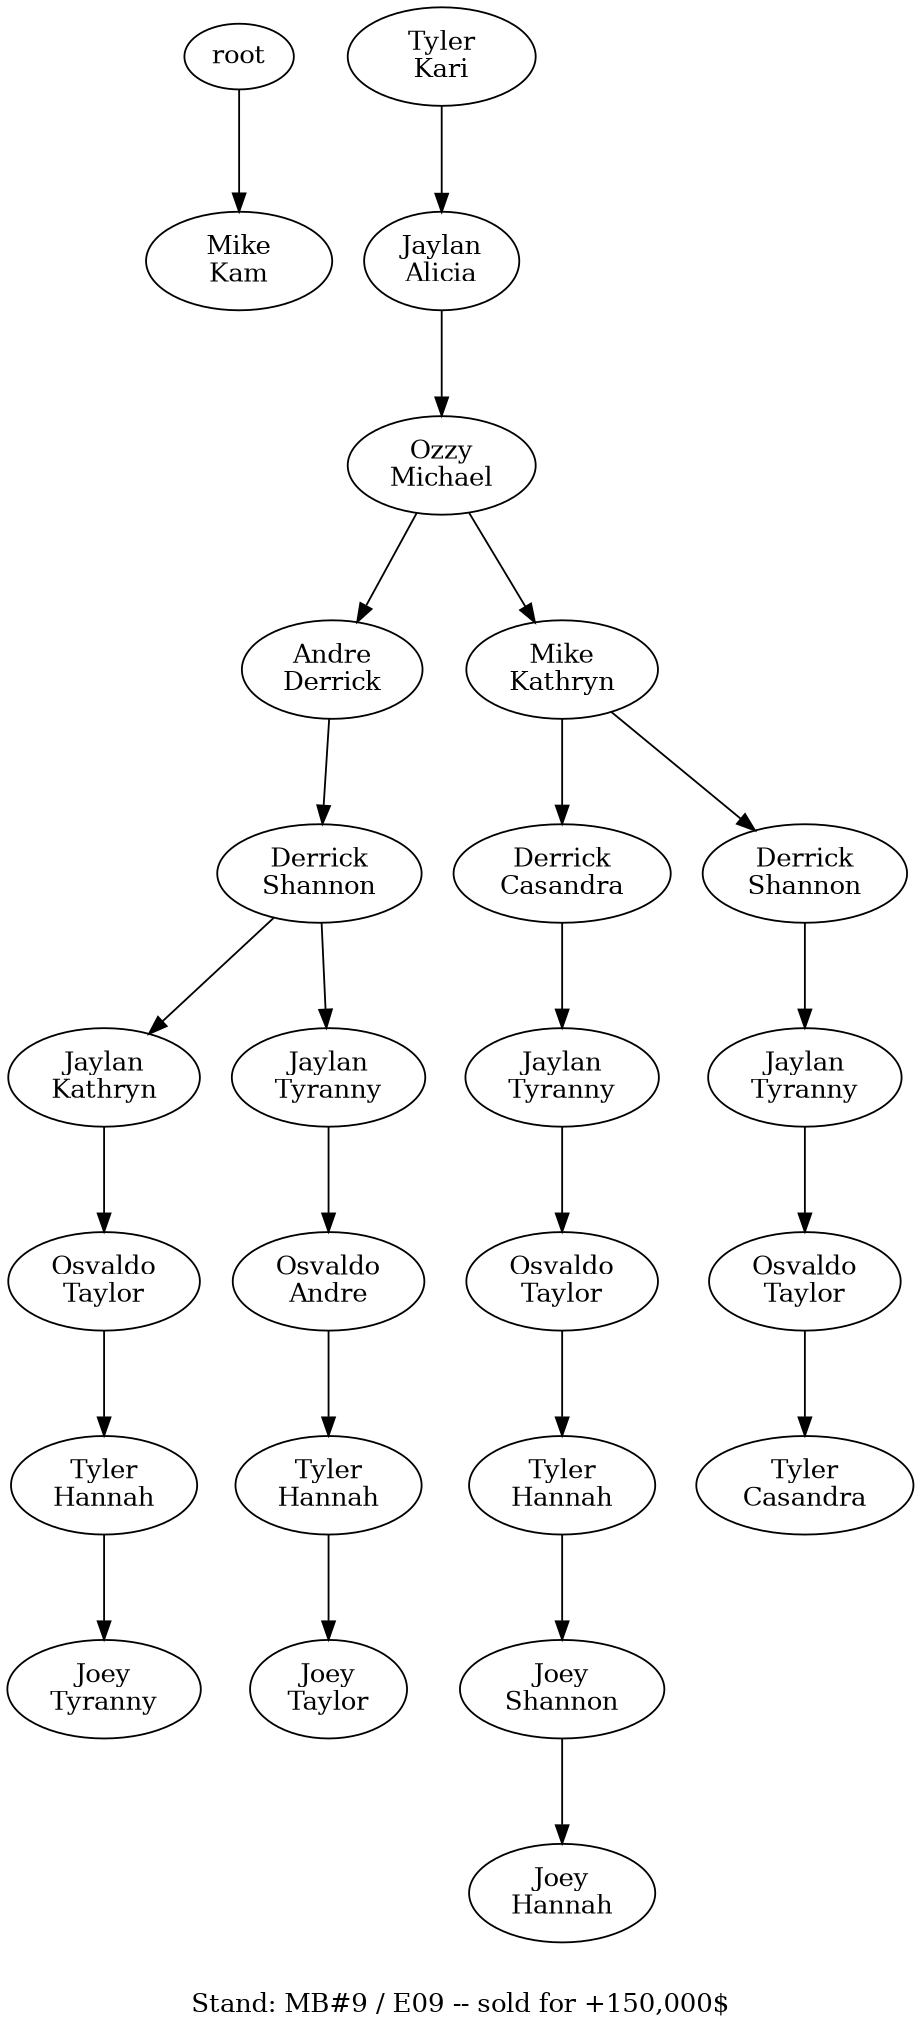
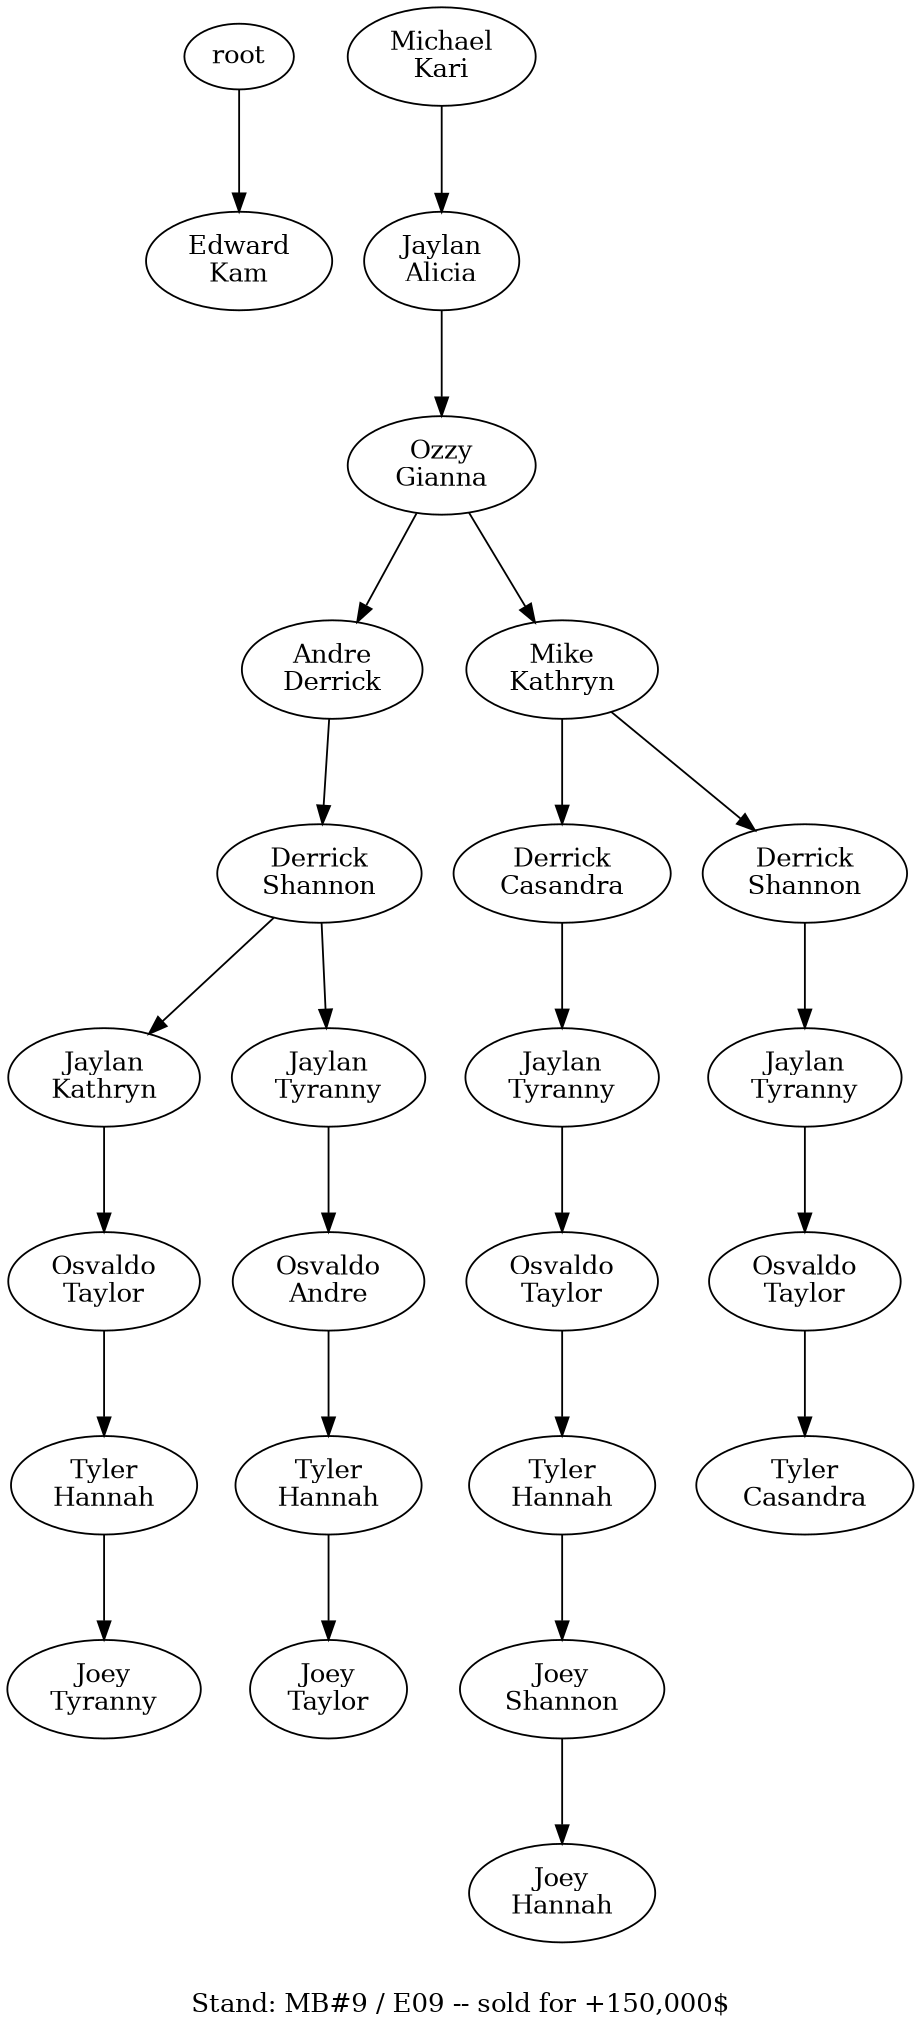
node "Tyler Kari": label "Tyler Kari" -> "Michael Kari"
node "Mike Kam": label "Mike Kam" -> "Edward Kam"
node "Ozzy Michael": label "Ozzy Michael" -> "Ozzy Gianna"
